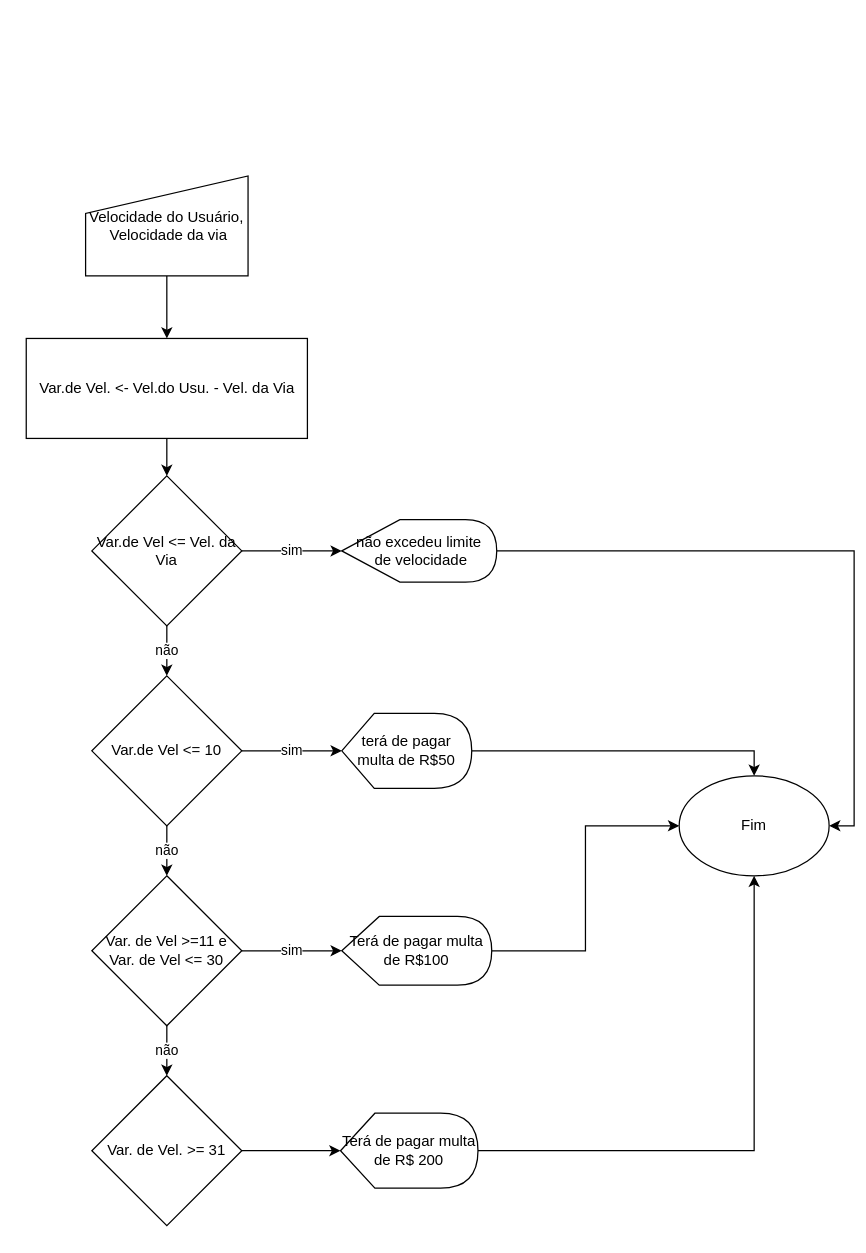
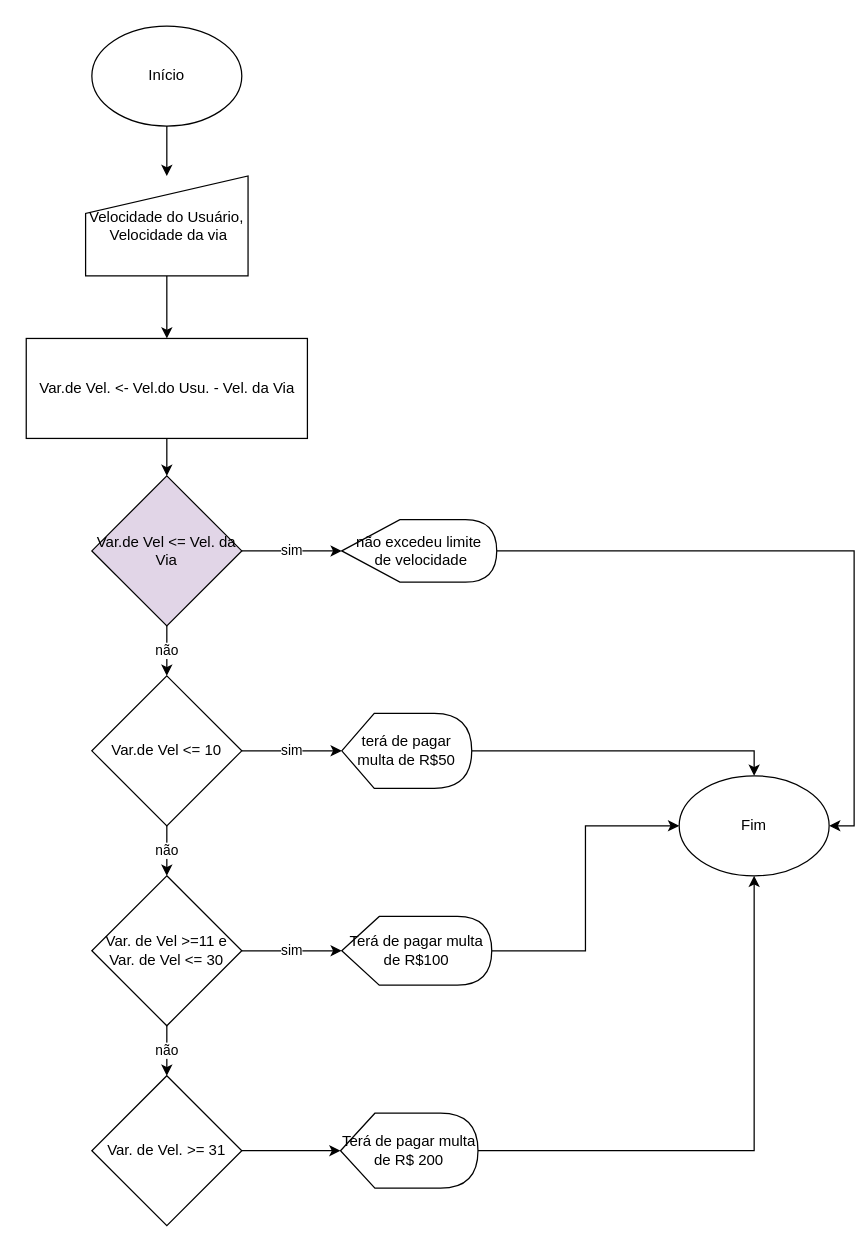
node "Início": added
edge "Início" -> "Velocidade do Usuário, Velocidade da via": added
node "Var.de Vel <= Vel. da Via": fillcolor #ffffff -> #e1d5e7
